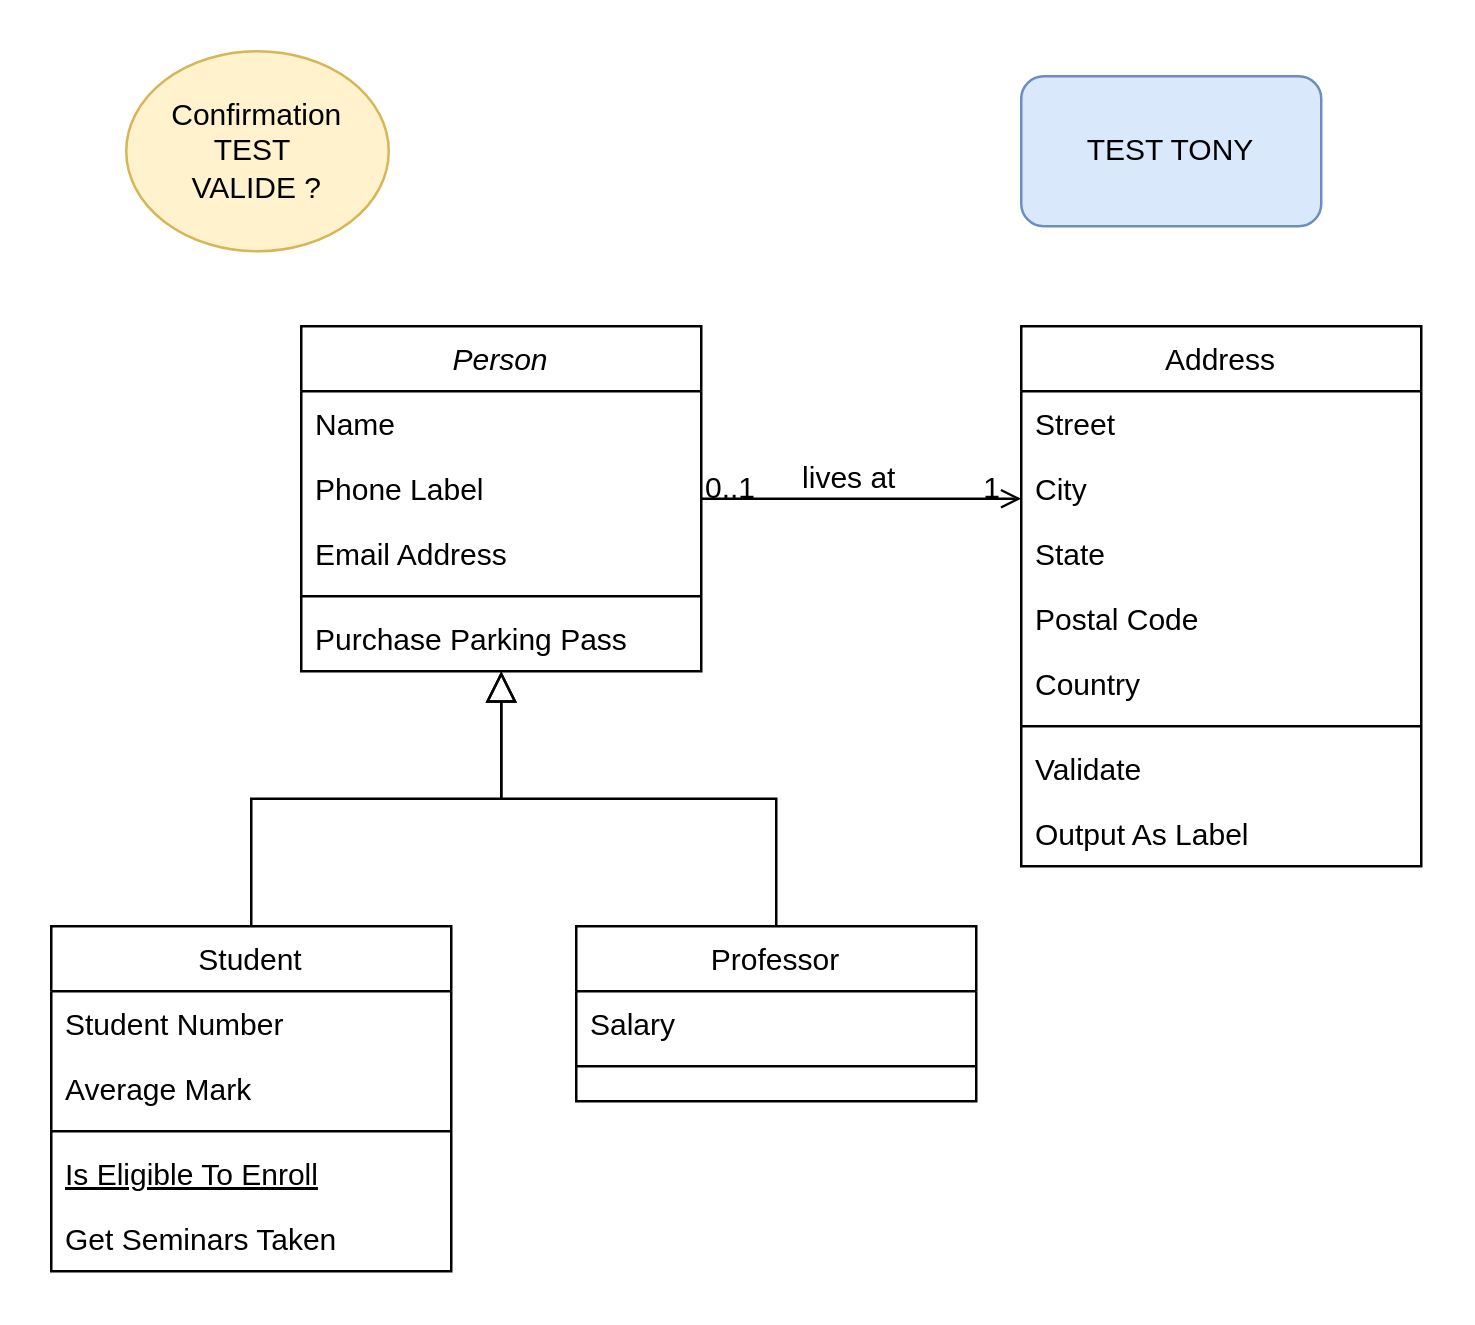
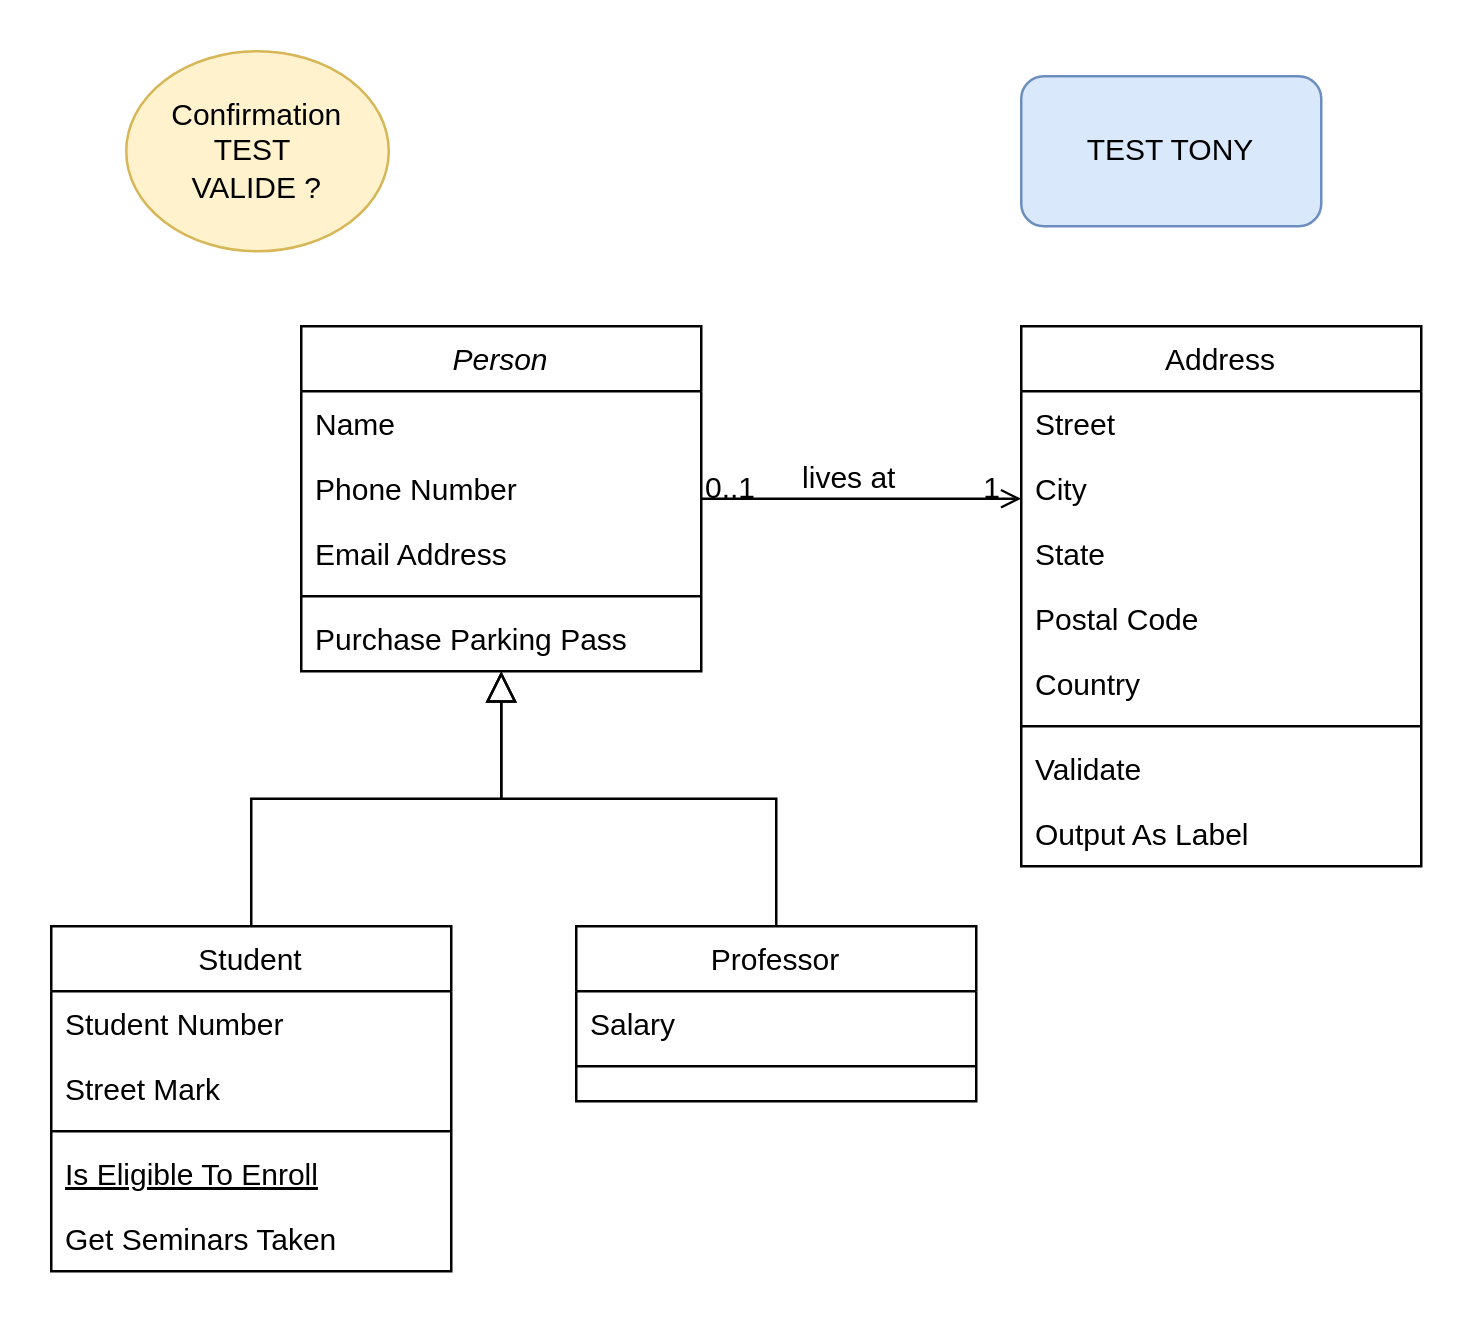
node "Phone Label": label "Phone Label" -> "Phone Number"
node "Average Mark": label "Average Mark" -> "Street Mark"
